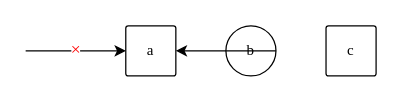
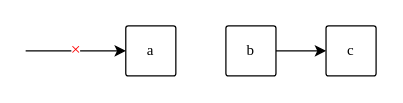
edge "b" -> "a": now "b" -> "c"
node "b": shape ellipse -> rounded rectangle
